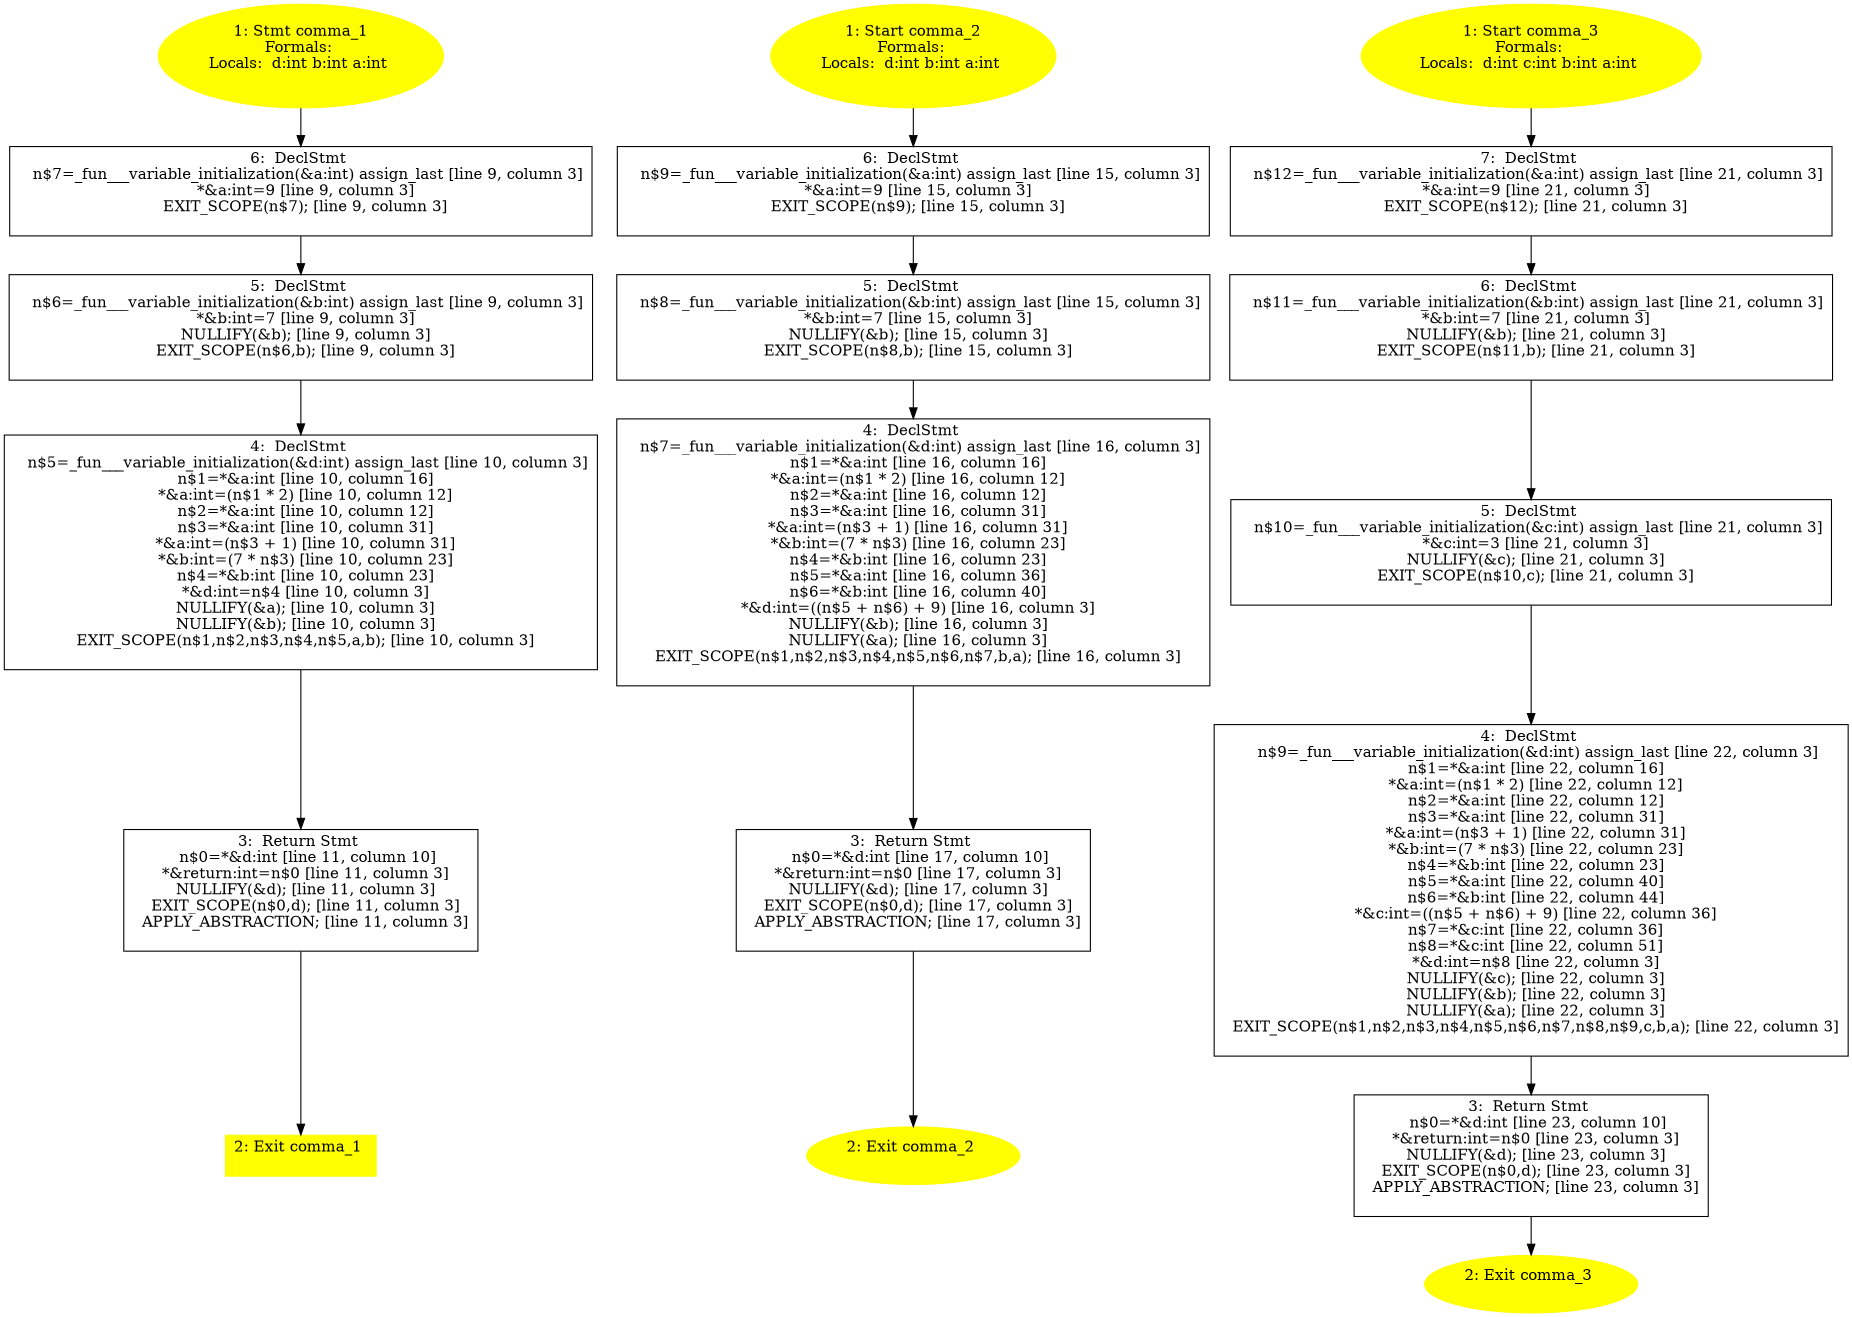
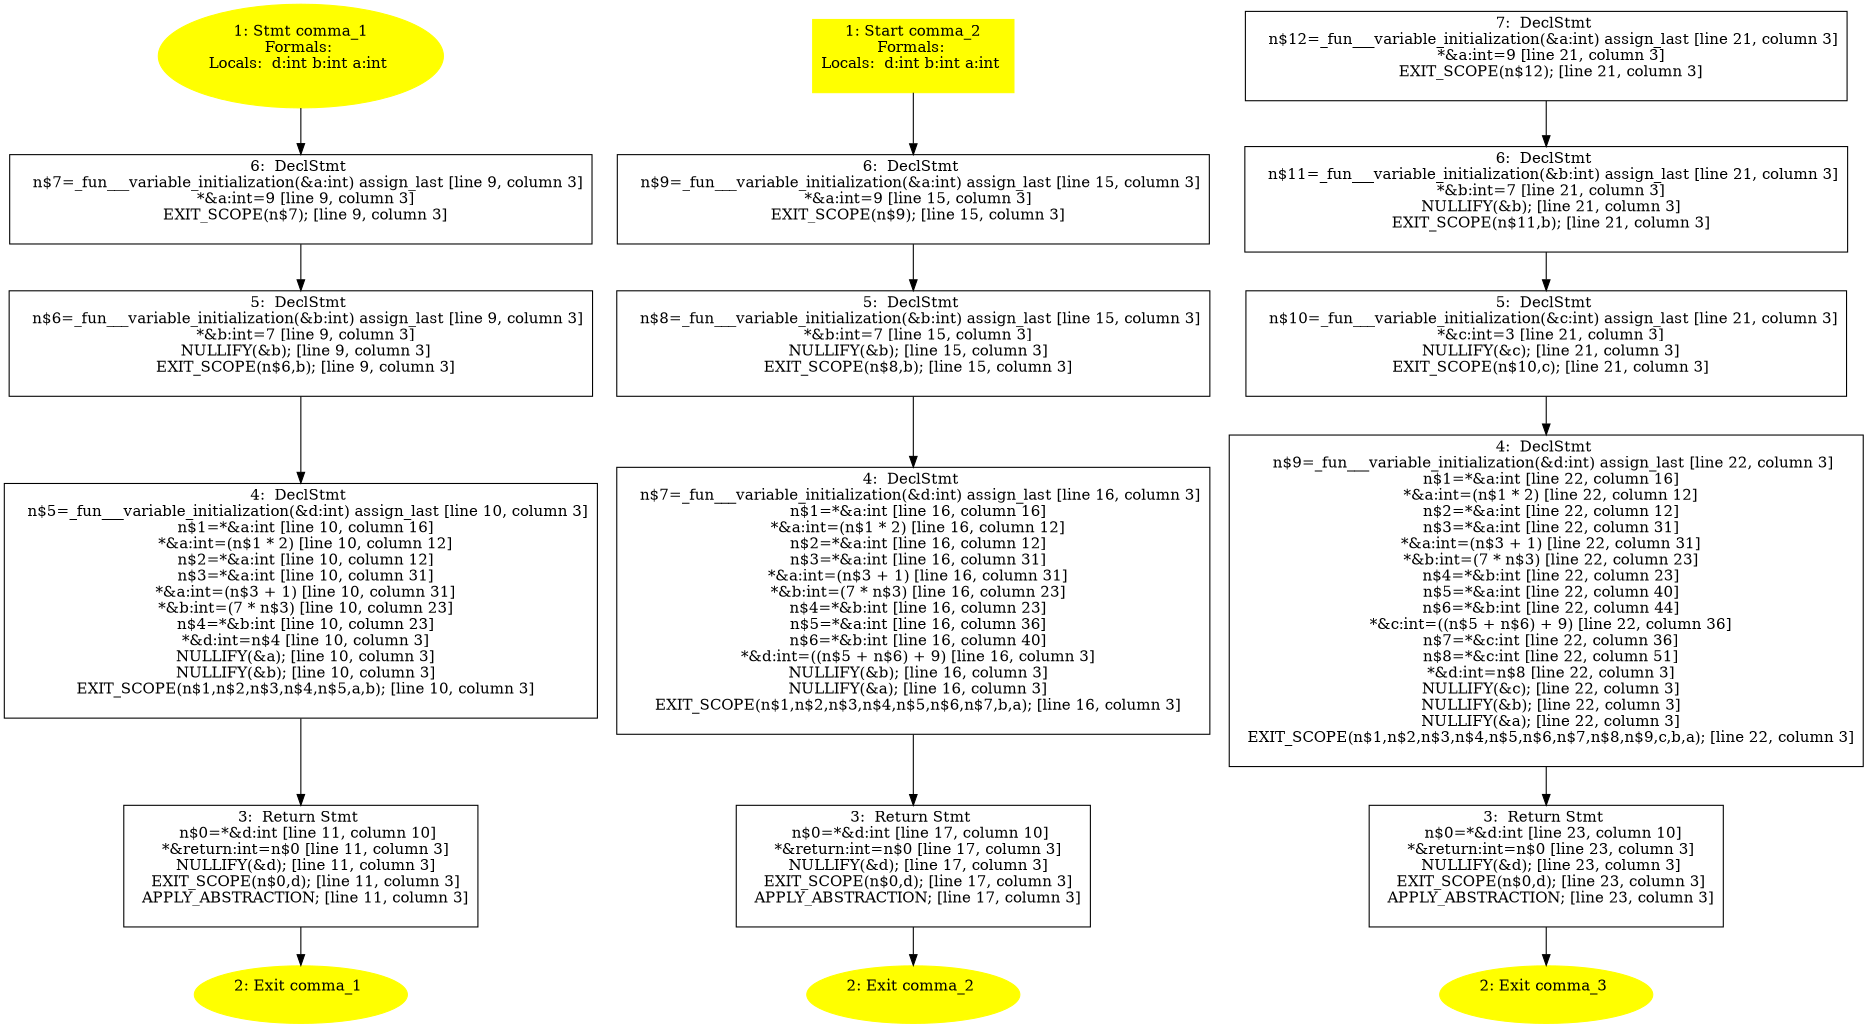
node "1: Start comma_2 Formals: Locals:  d:int b:int a:int": shape ellipse -> box
node "1: Start comma_3 Formals: Locals:  d:int c:int b:int a:int": removed
node "2: Exit comma_1": shape box -> ellipse
